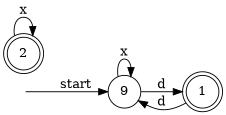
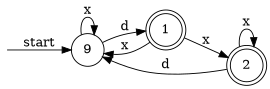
edge "1" -> "2": added, label "x"
edge "2" -> "9": added, label "d"
edge "1" -> "9": label "d" -> "x"
